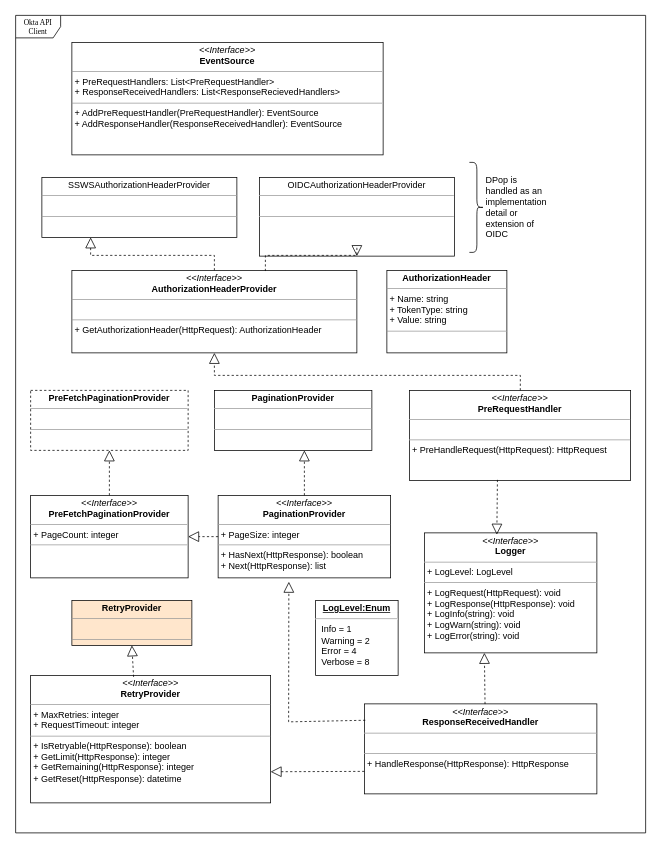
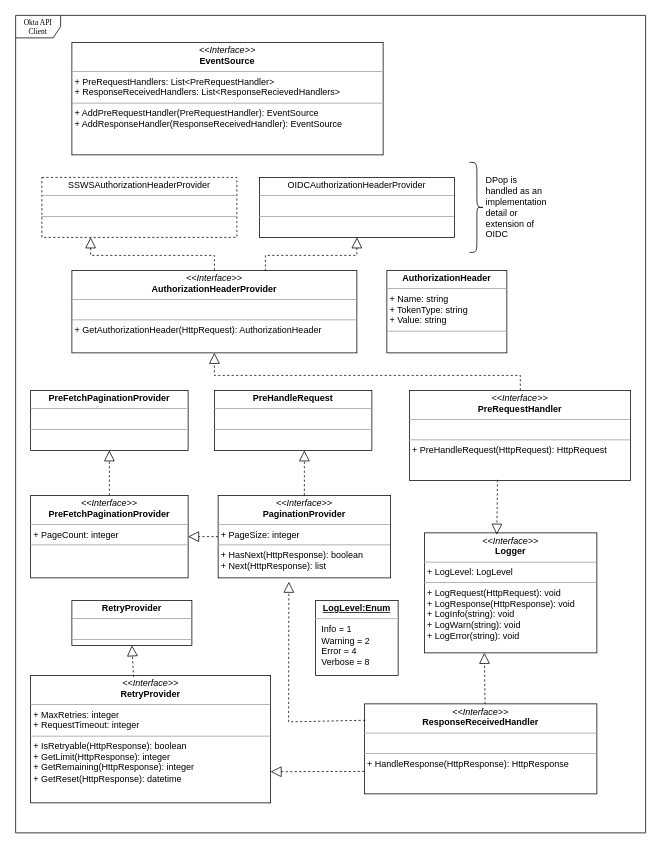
node "SSWSAuthorizationHeaderProvider": style solid -> dashed
node "OIDCAuthorizationHeaderProvider": size 195x79 -> 195x60
node "PaginationProvider": label "PaginationProvider" -> "PreHandleRequest"
node "PreFetchPaginationProvider": style dashed -> solid
node "RetryProvider": fillcolor #ffe6cc -> #ffffff
